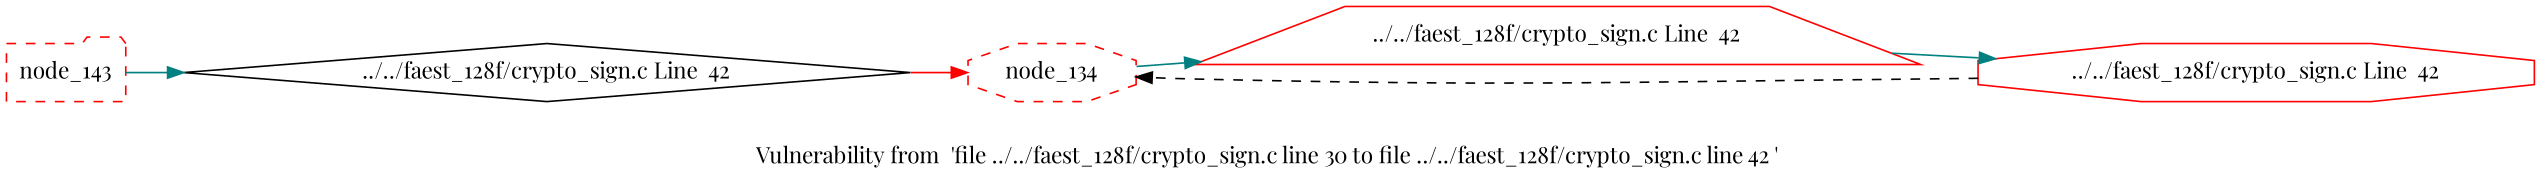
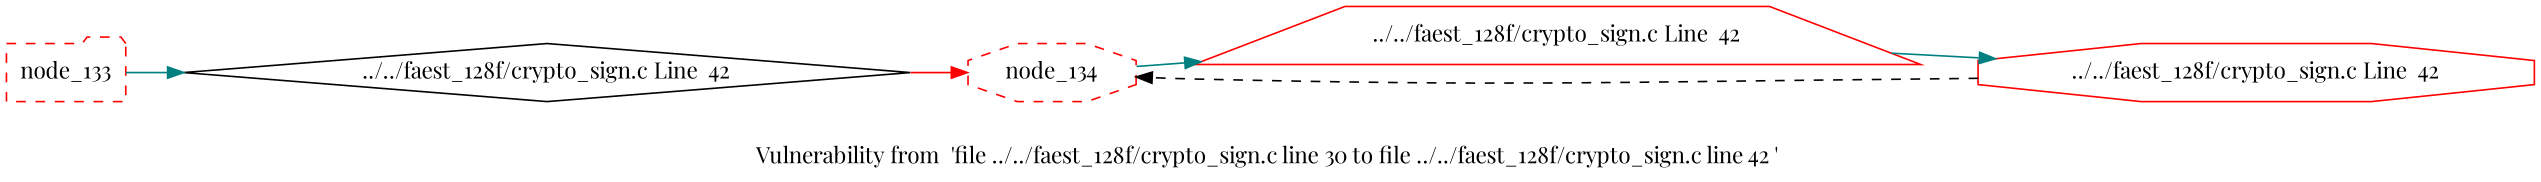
node "node_143": label "node_143" -> "node_133"
